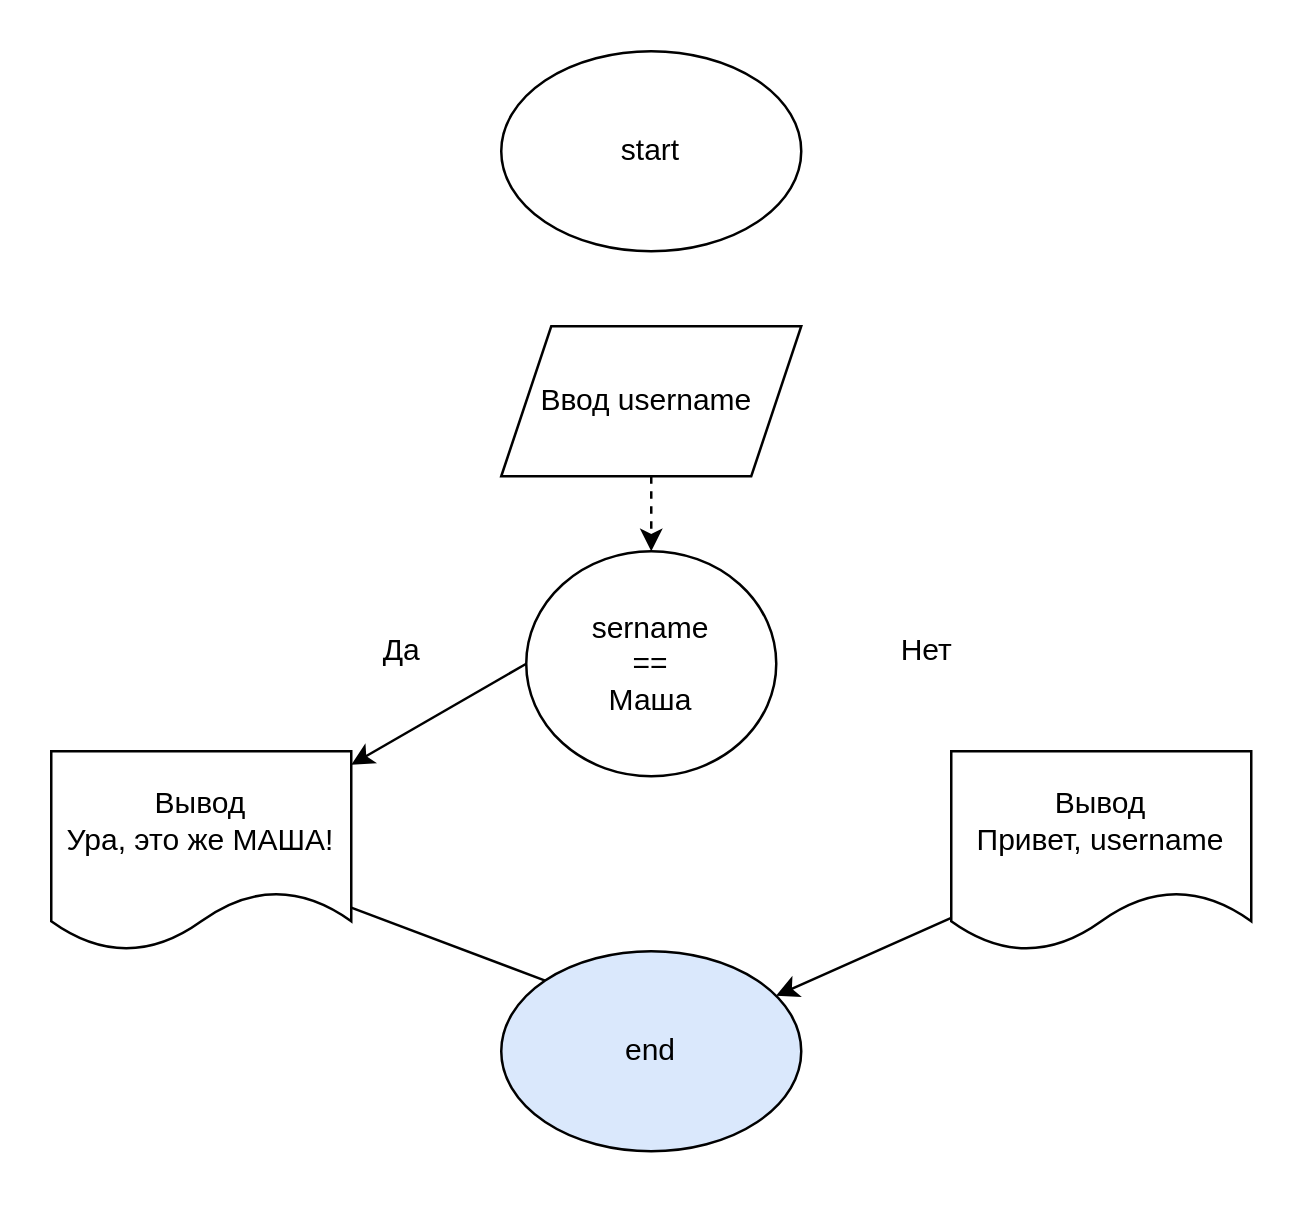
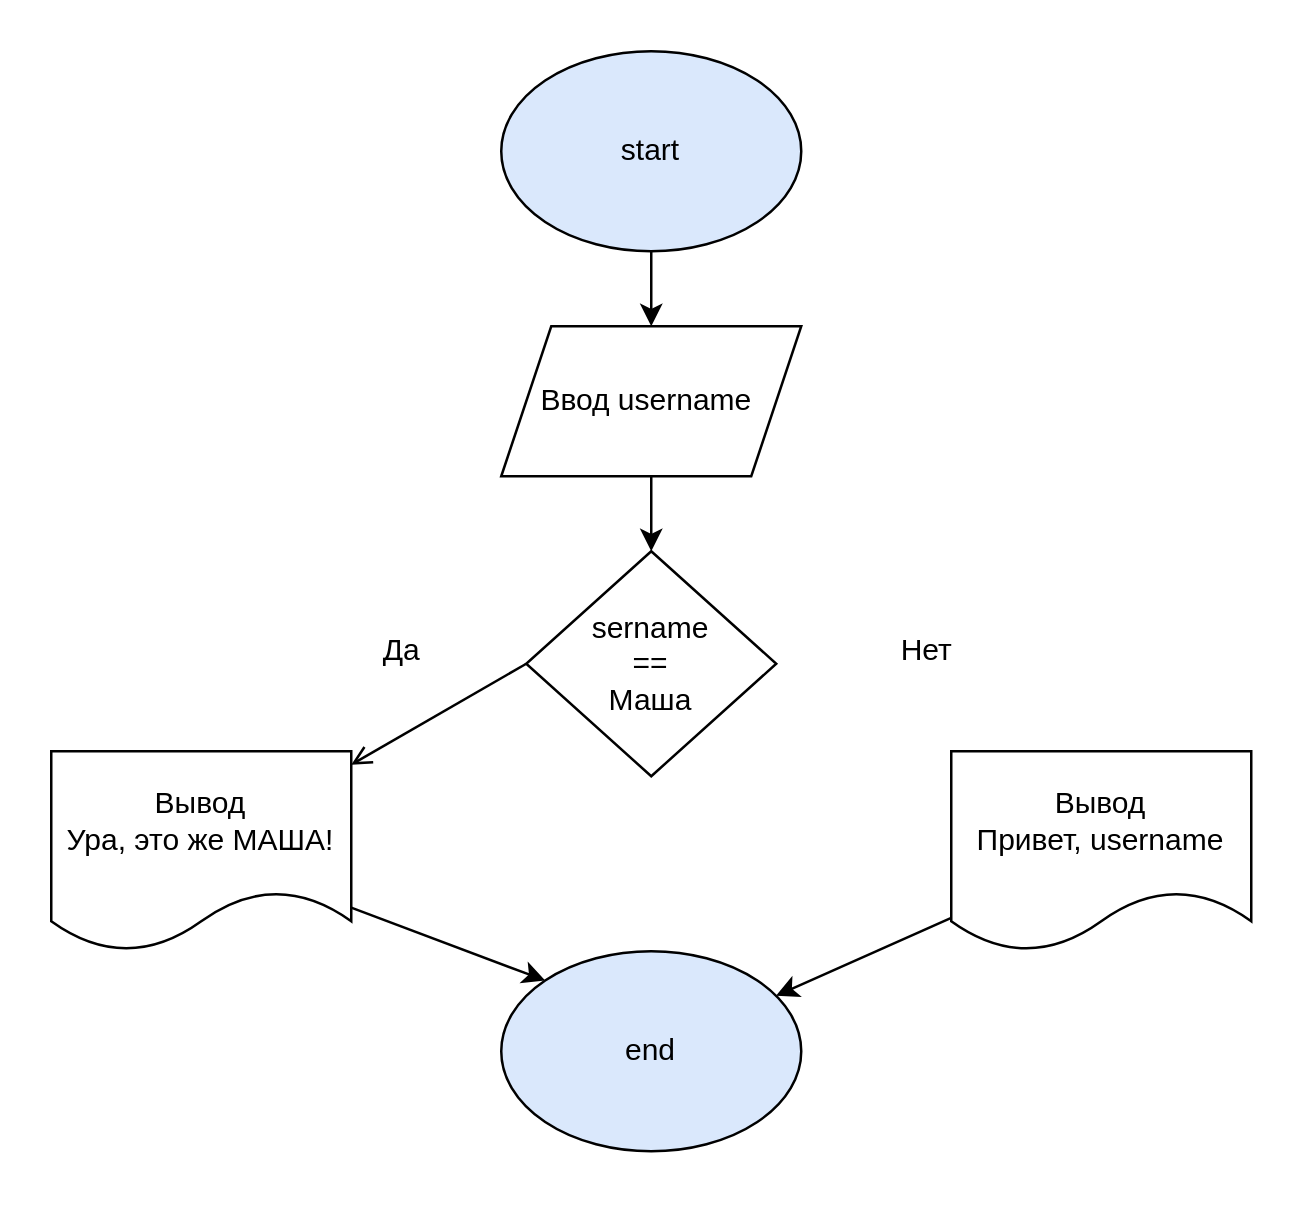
node "start": fillcolor #ffffff -> #dae8fc
edge "start" -> "Ввод username": added
edge "Ввод username" -> "sername == Маша": style dashed -> solid
node "sername == Маша": shape ellipse -> diamond
edge "sername == Маша" -> "Вывод Ура, это же МАША!": arrowhead classic -> open
edge "Вывод Ура, это же МАША!" -- "end": arrowhead none -> classic
